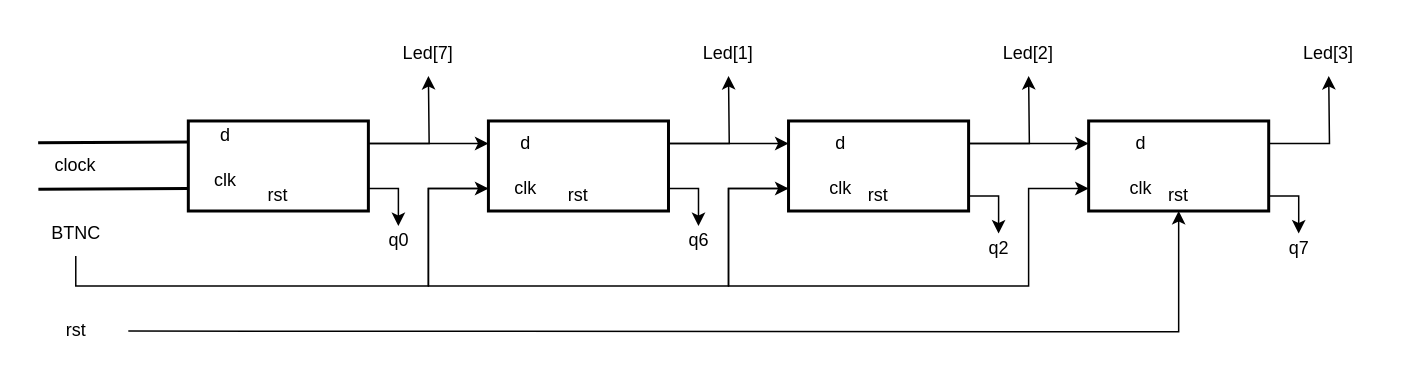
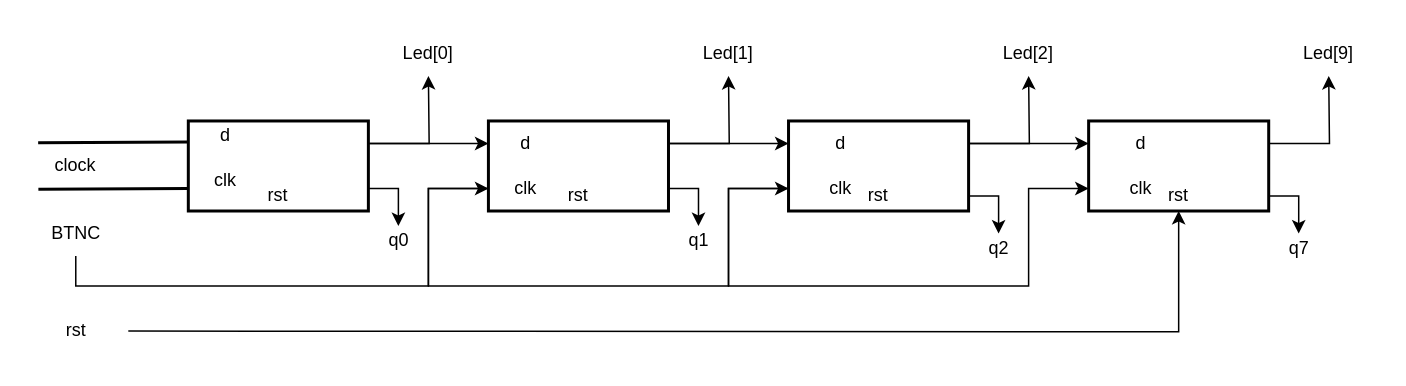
node "Led[7]": label "Led[7]" -> "Led[0]"
node "Led[3]": label "Led[3]" -> "Led[9]"
node "q6": label "q6" -> "q1"
